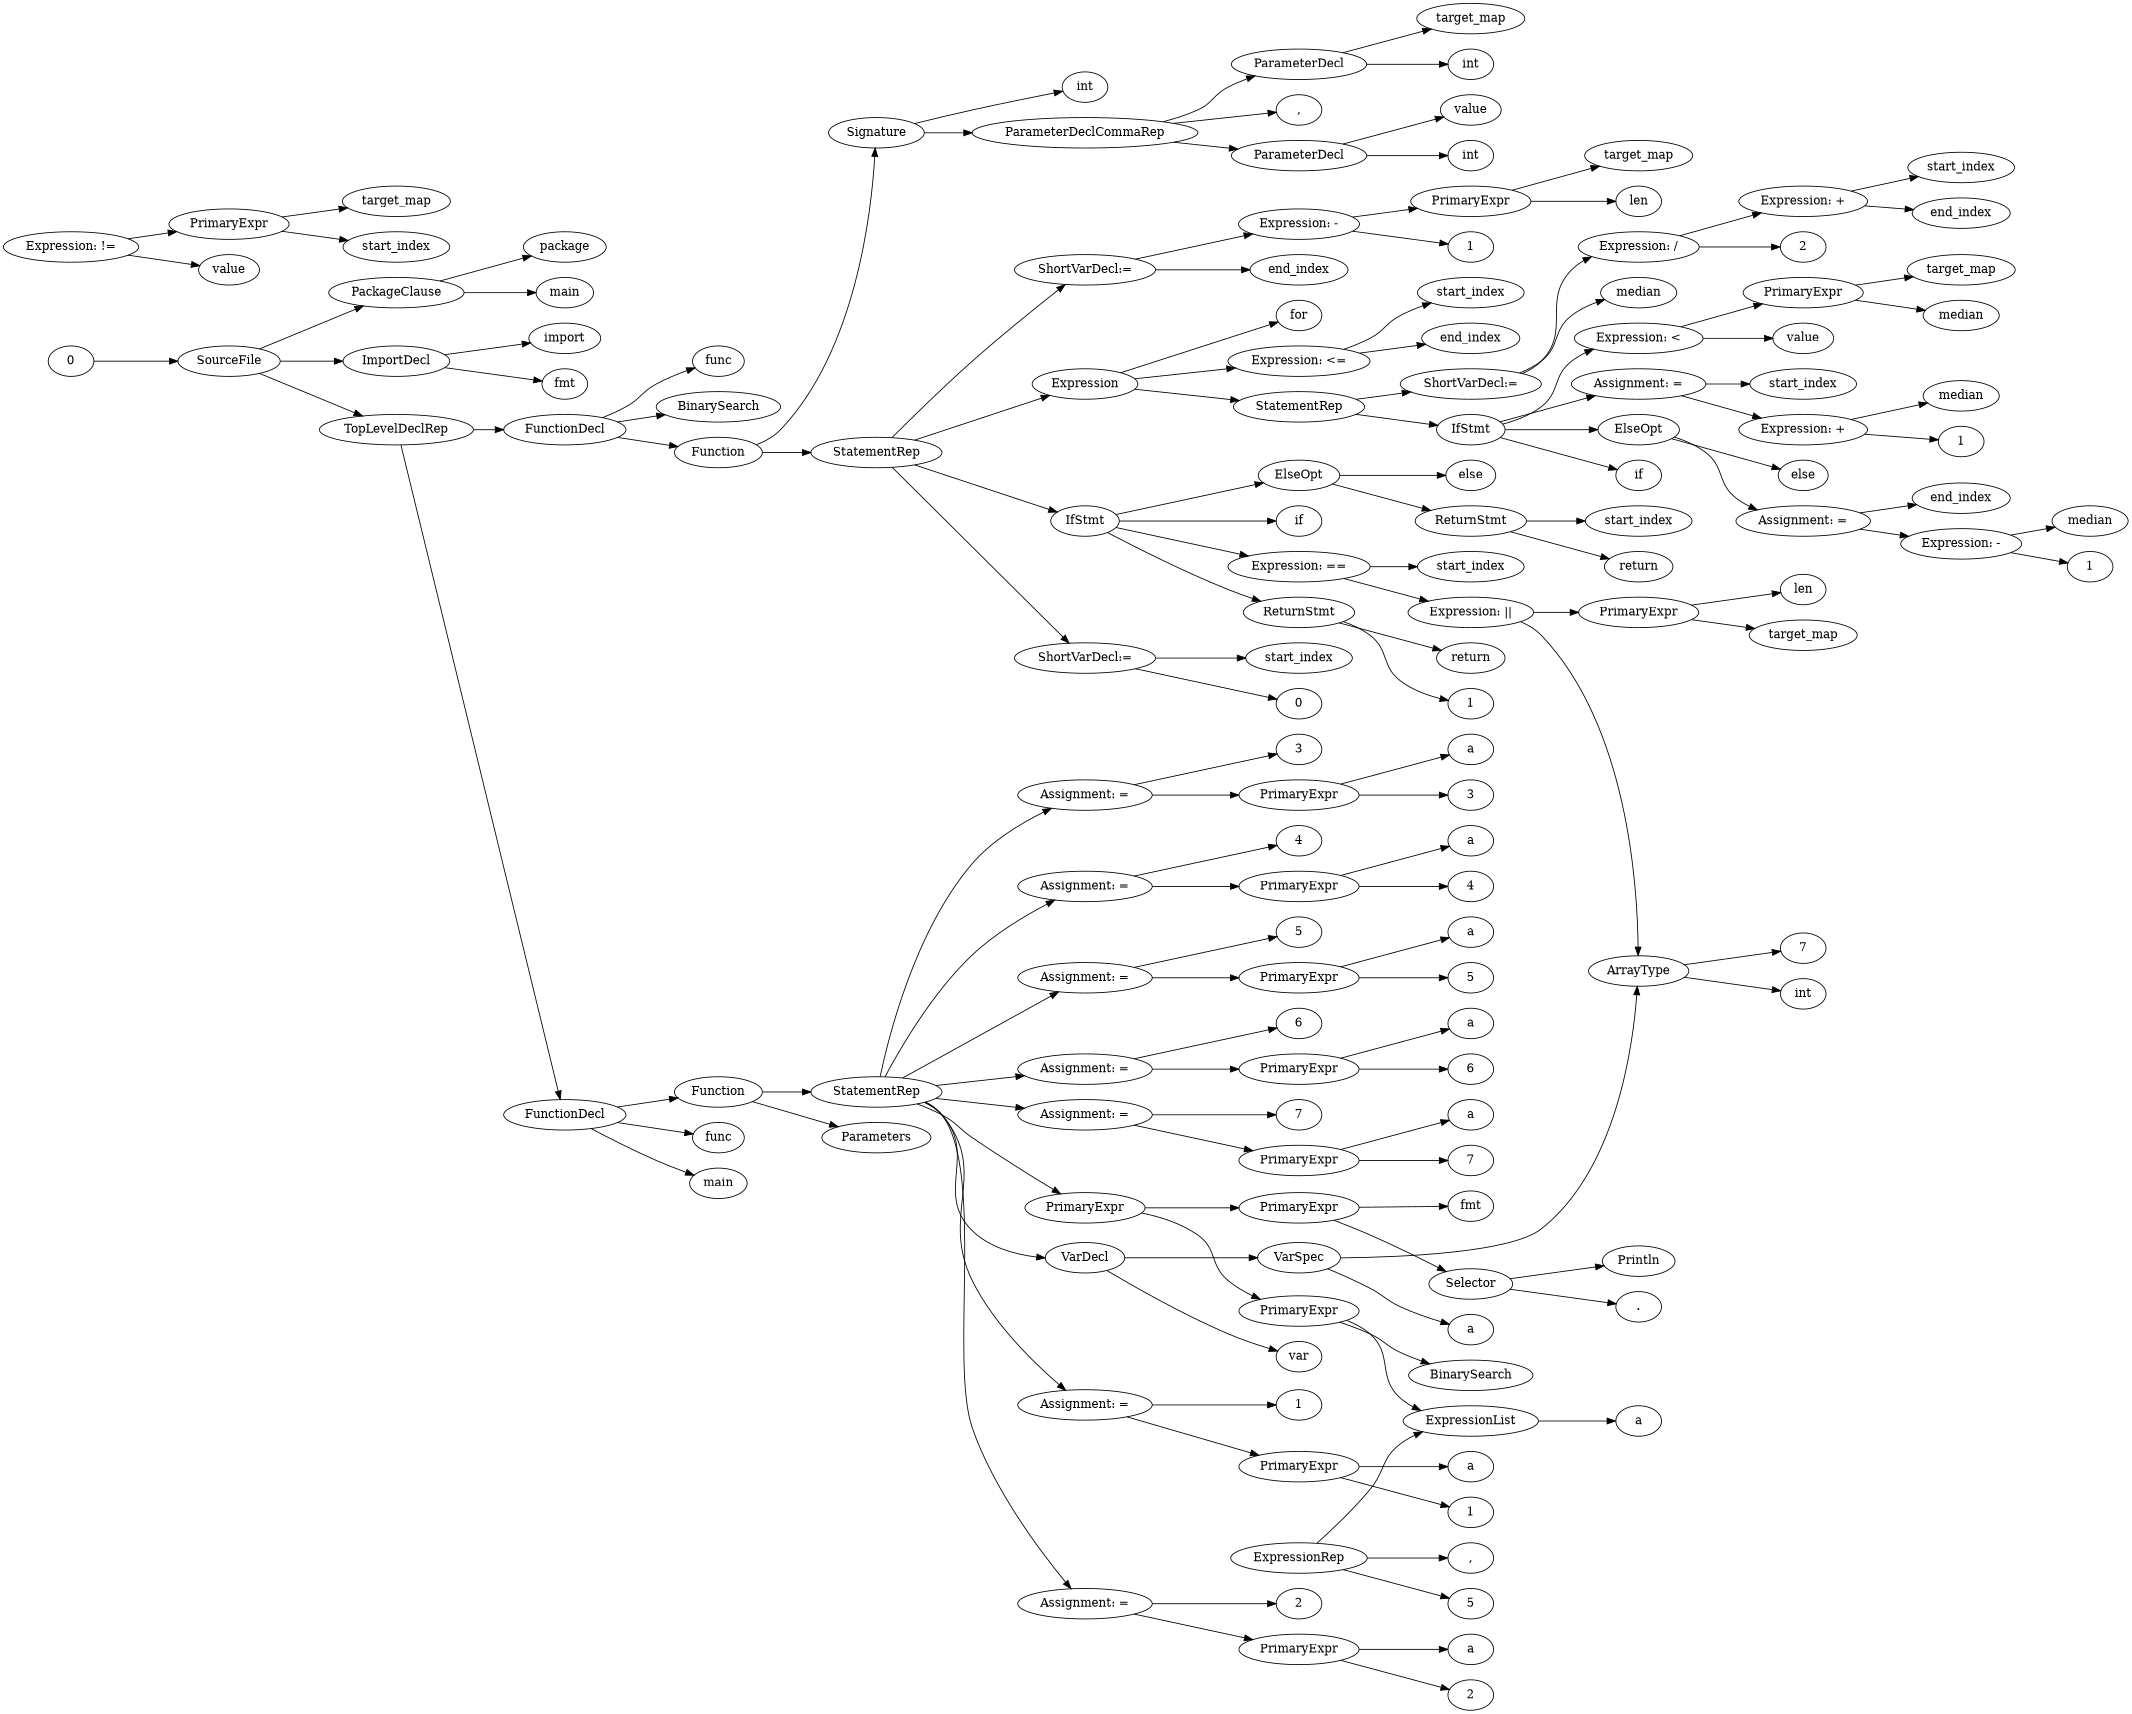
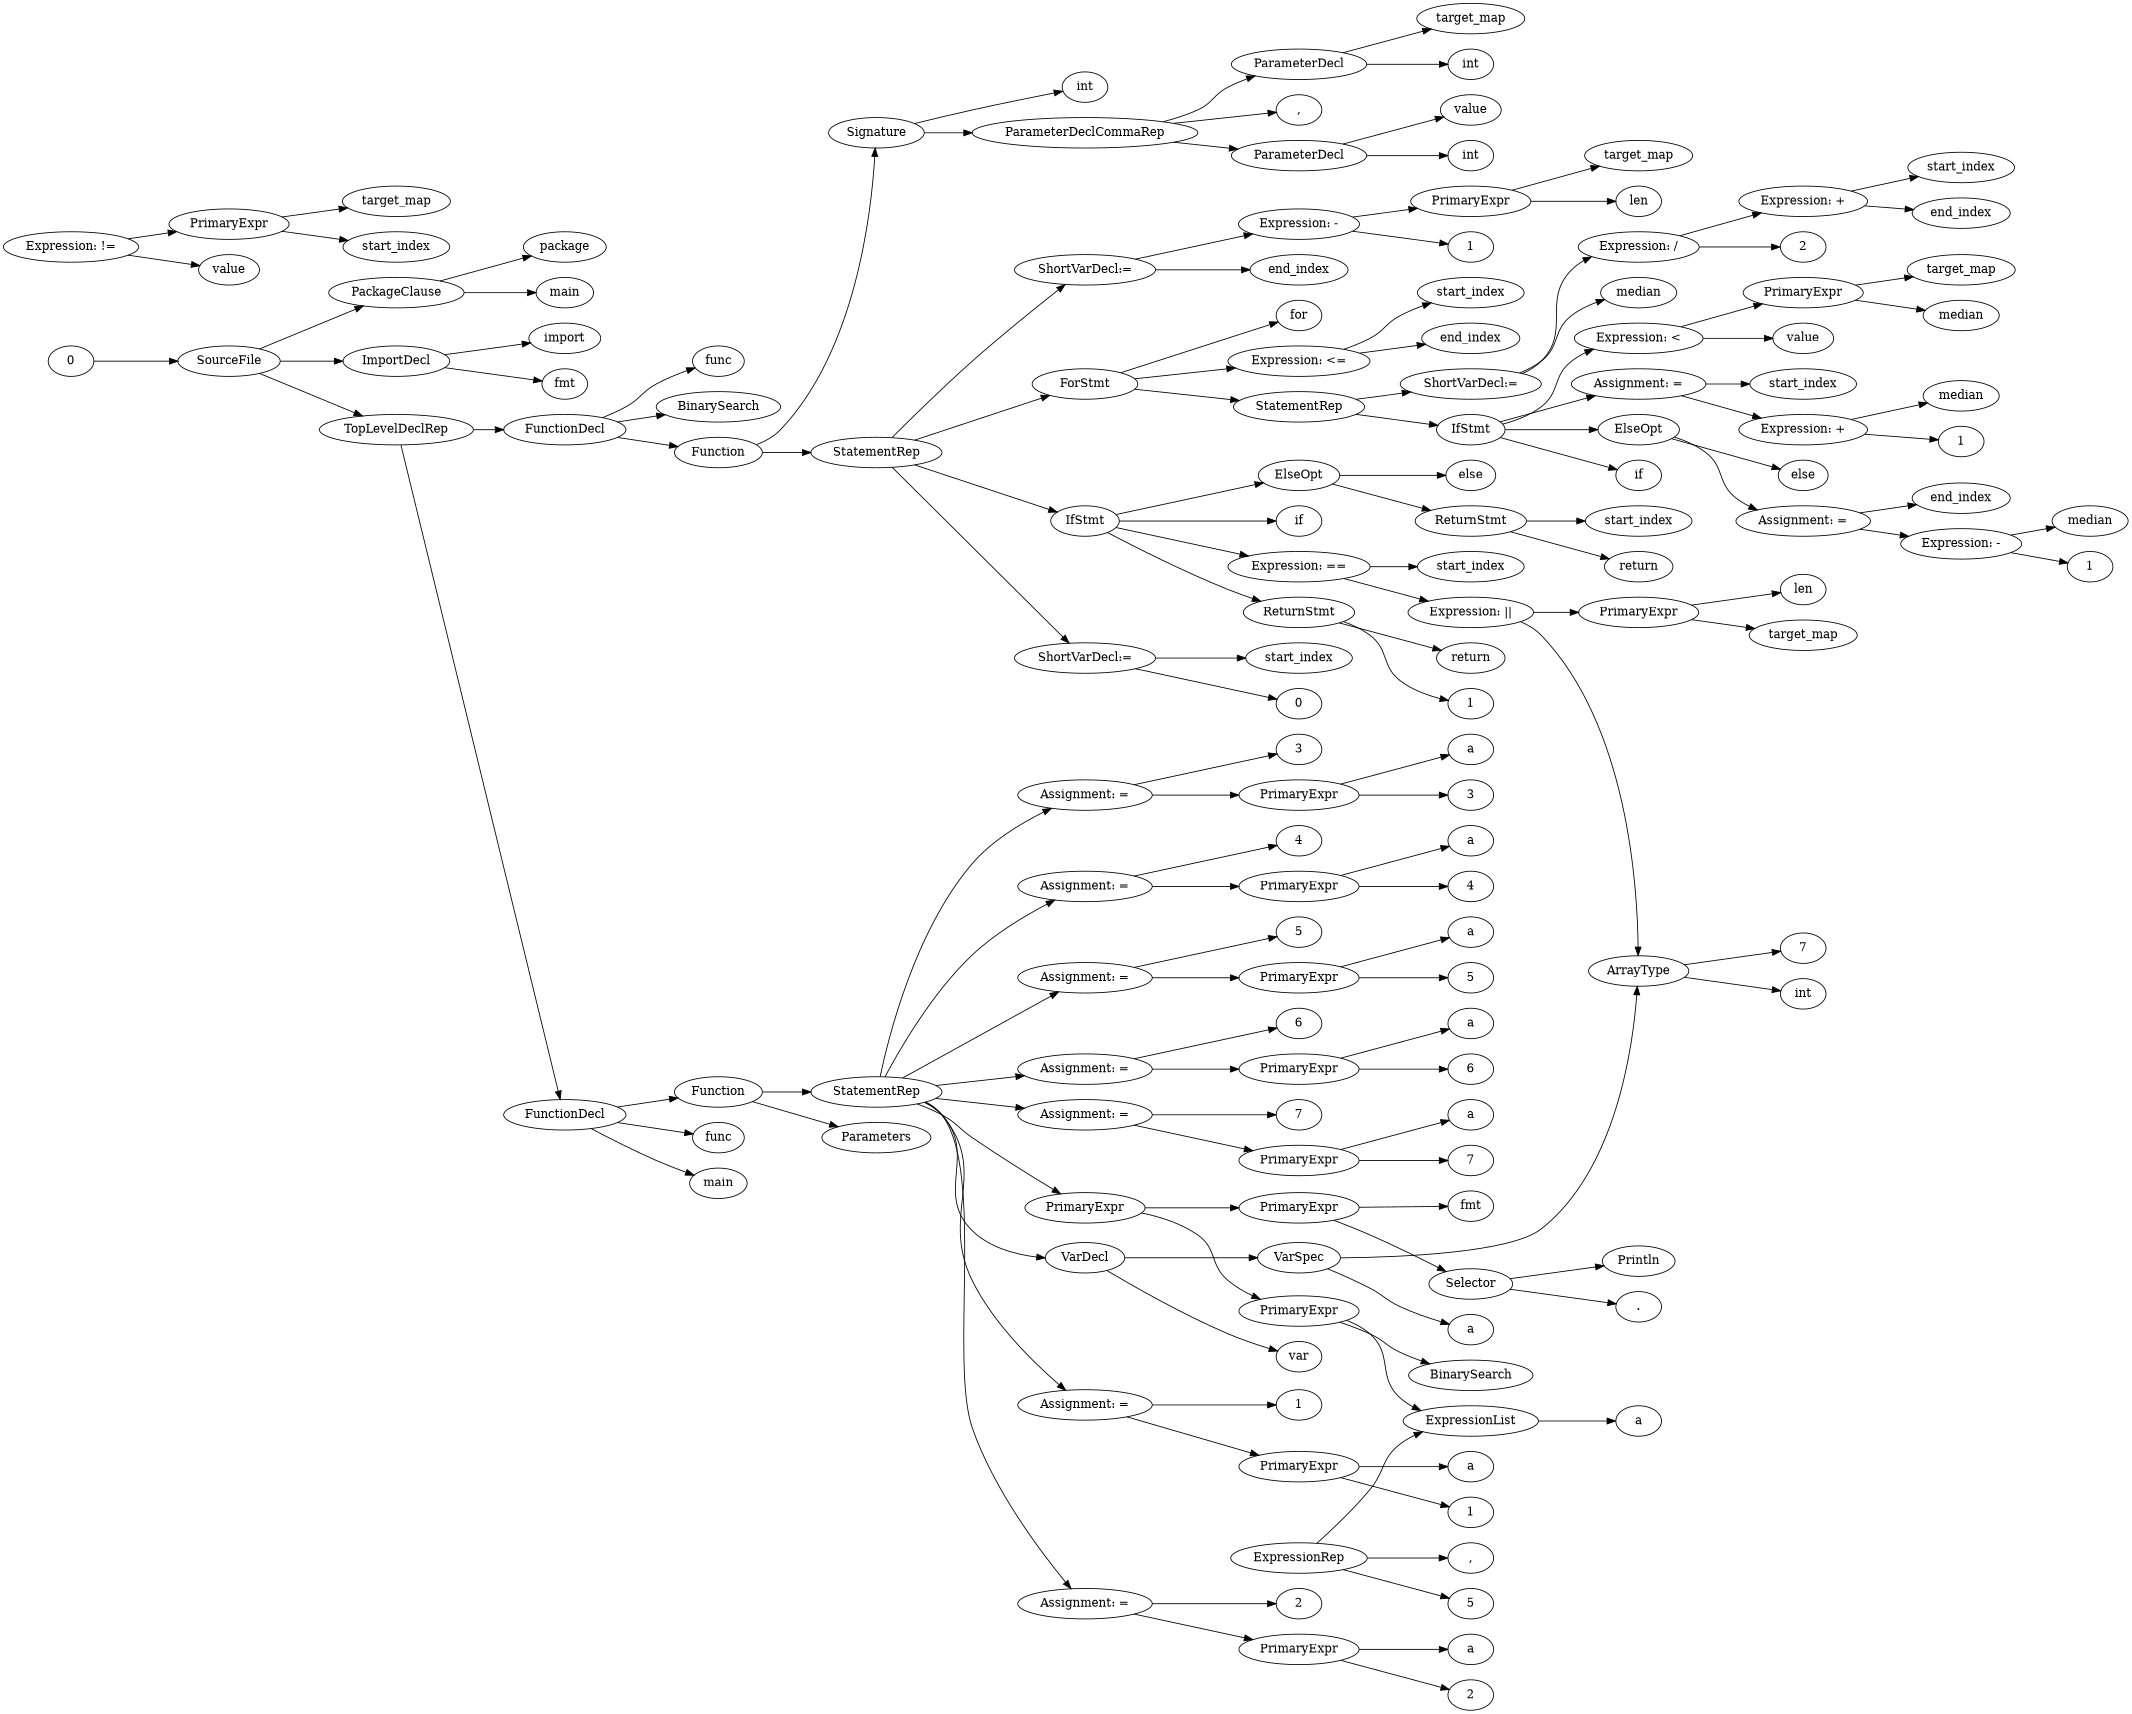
node "Expression": label "Expression" -> "ForStmt"
